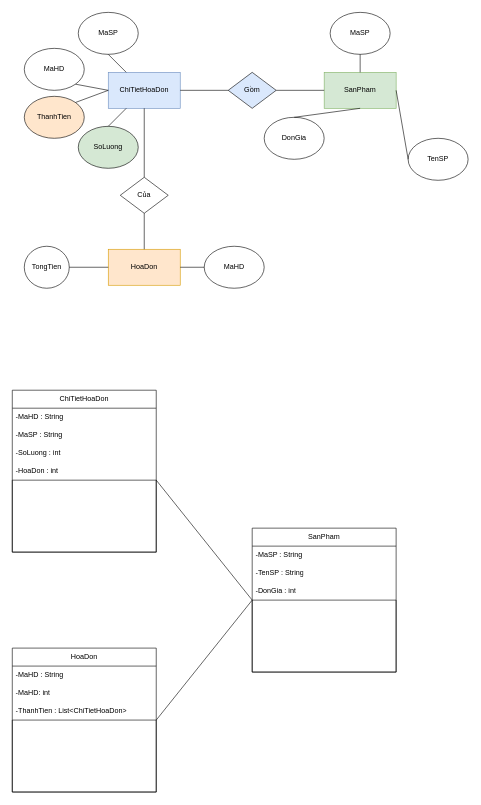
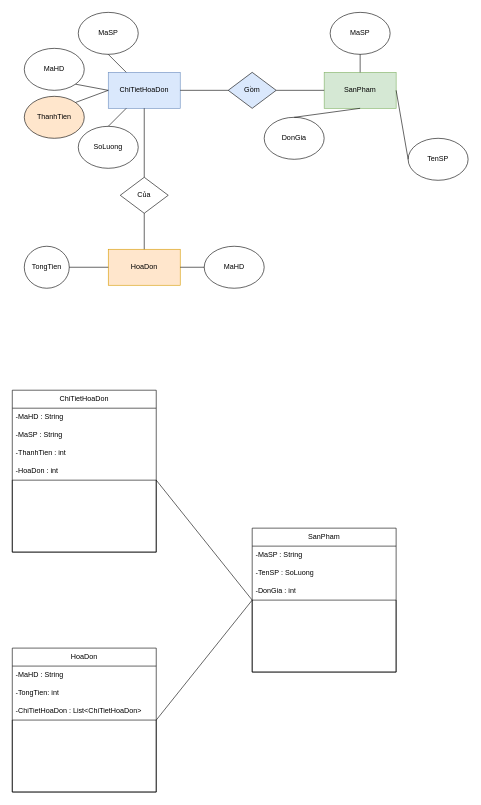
node "SoLuong": fillcolor #d5e8d4 -> #ffffff
node "-SoLuong : int": label "-SoLuong : int" -> "-ThanhTien : int"
node "-TenSP : String": label "-TenSP : String" -> "-TenSP : SoLuong"
node "-MaHD: int": label "-MaHD: int" -> "-TongTien: int"
node "-ThanhTien : List<ChiTietHoaDon>": label "-ThanhTien : List<ChiTietHoaDon>" -> "-ChiTietHoaDon : List<ChiTietHoaDon>"
